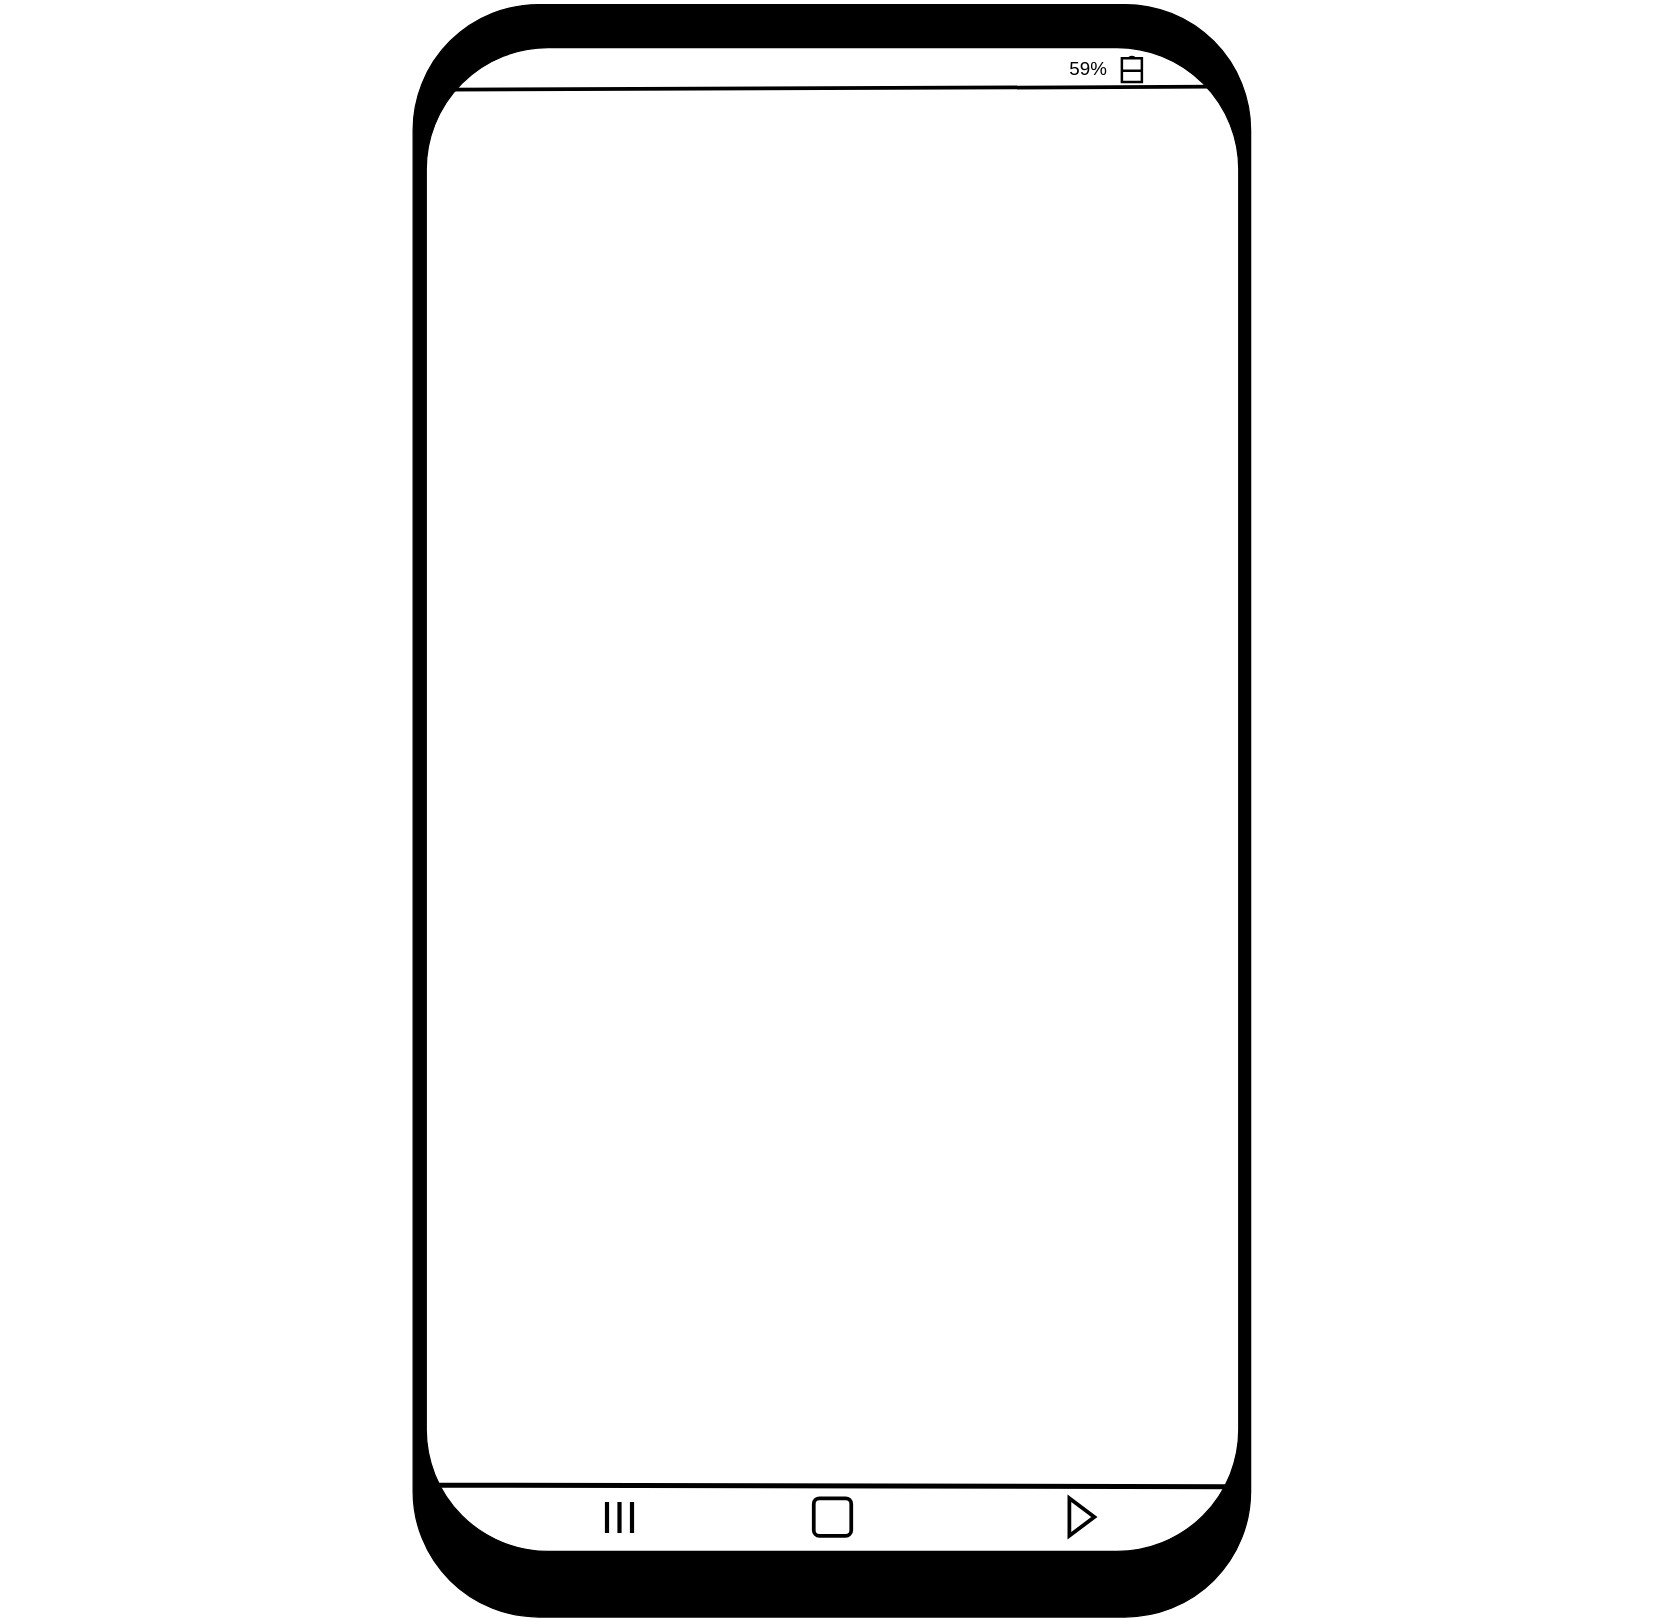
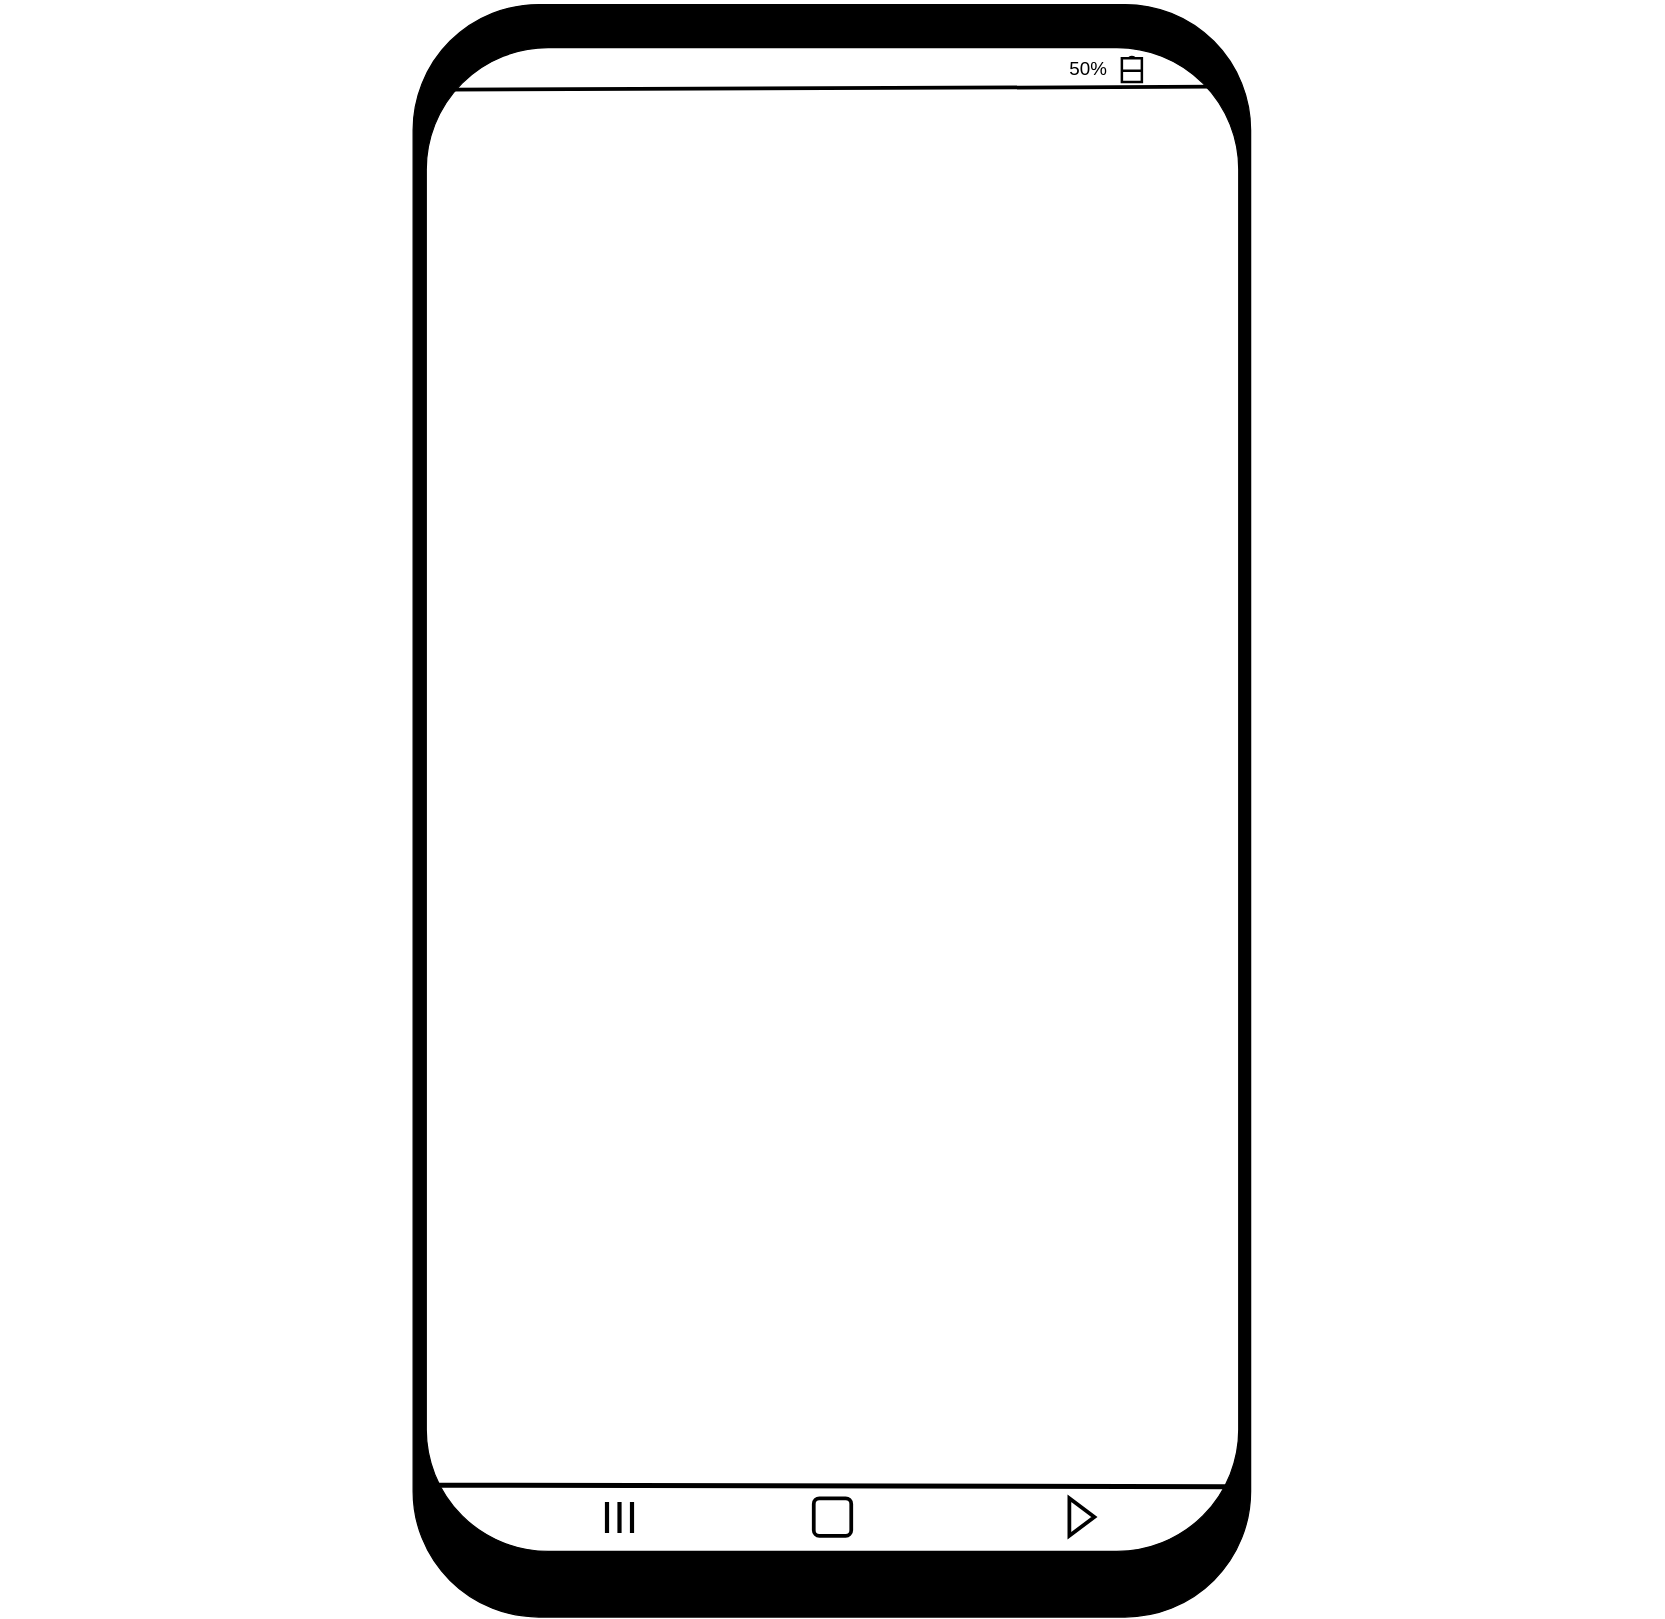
node "59%": label "59%" -> "50%"
